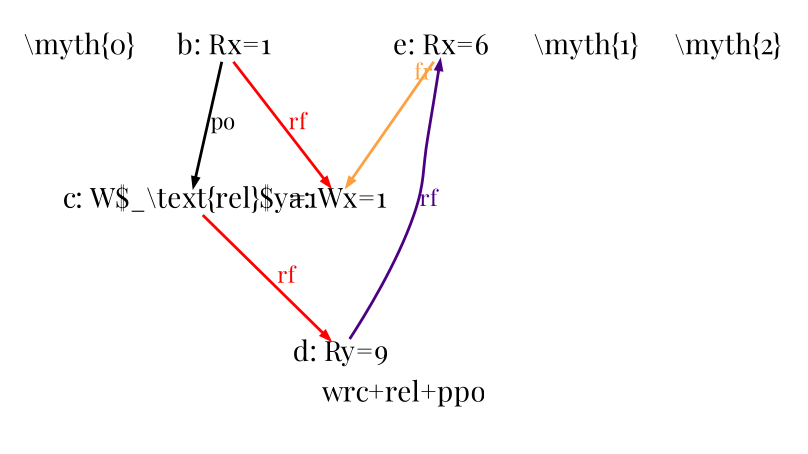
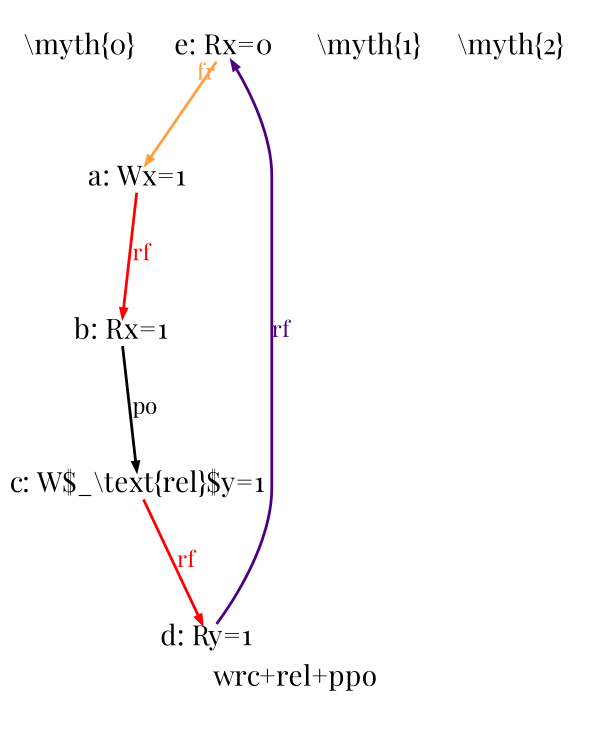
node "e: Rx=6": label "e: Rx=6" -> "e: Rx=0"
edge "b: Rx=1" -> "a: Wx=1": reversed
node "d: Ry=9": label "d: Ry=9" -> "d: Ry=1"
